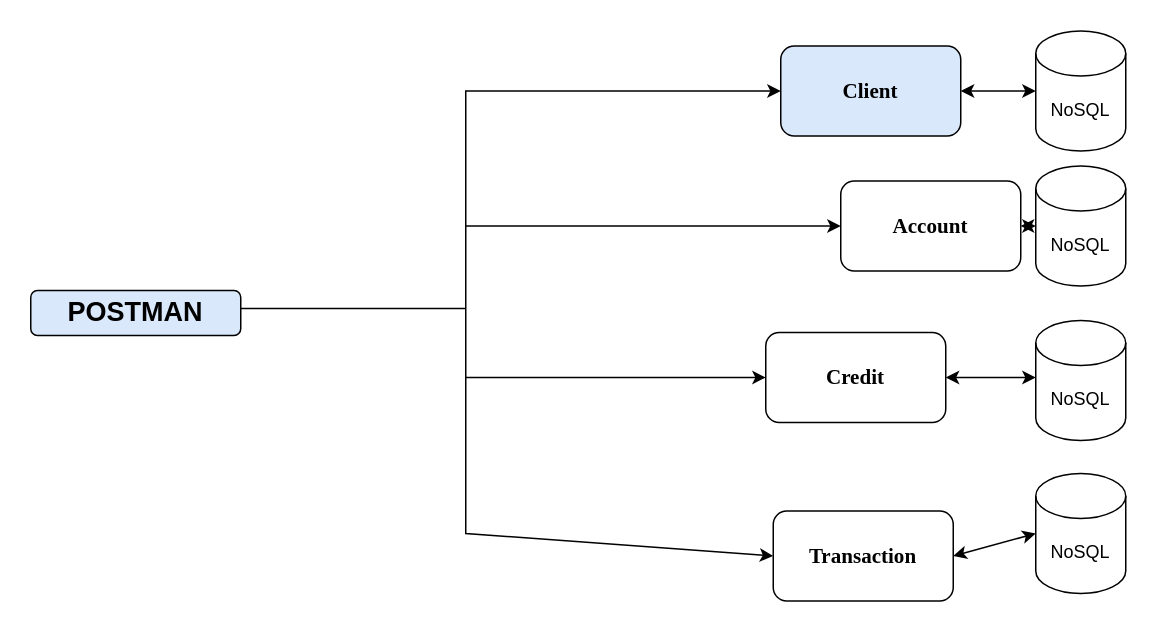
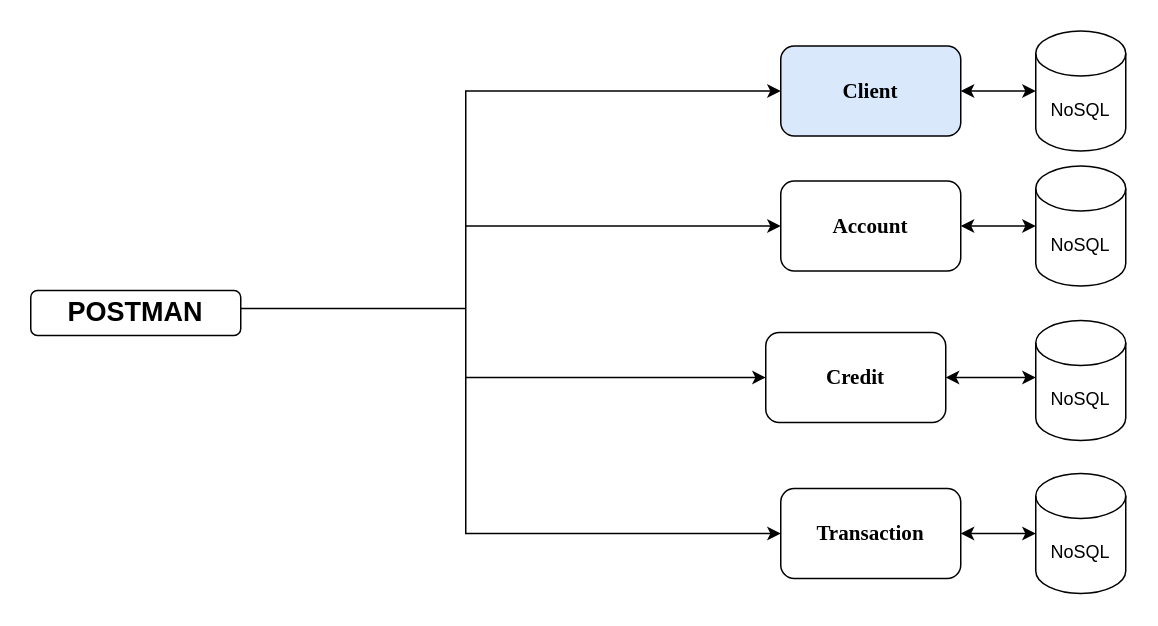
node "Account": moved (931, 226) -> (871, 226)
node "POSTMAN": fillcolor #dae8fc -> #ffffff
node "Transaction": moved (863, 556) -> (871, 533)
